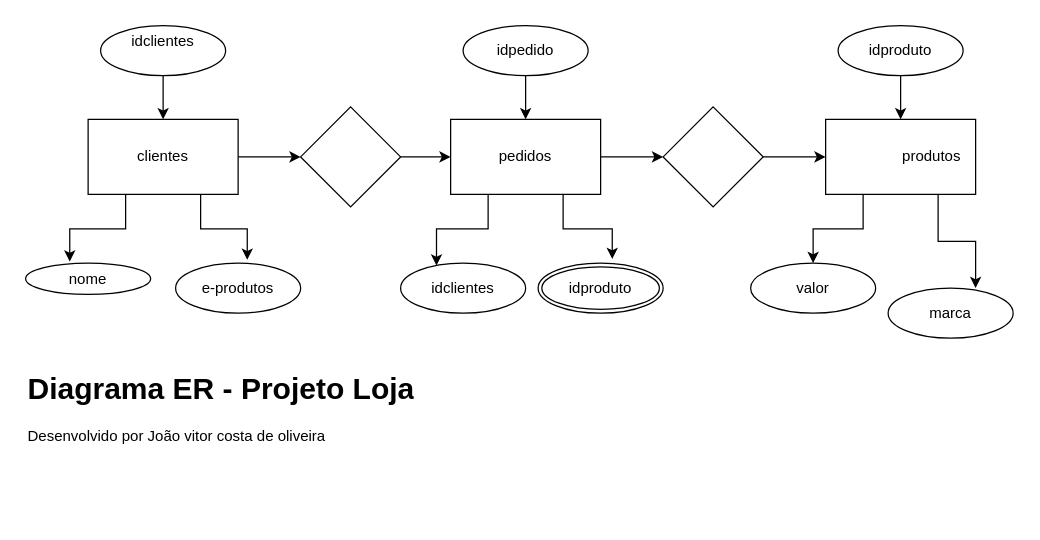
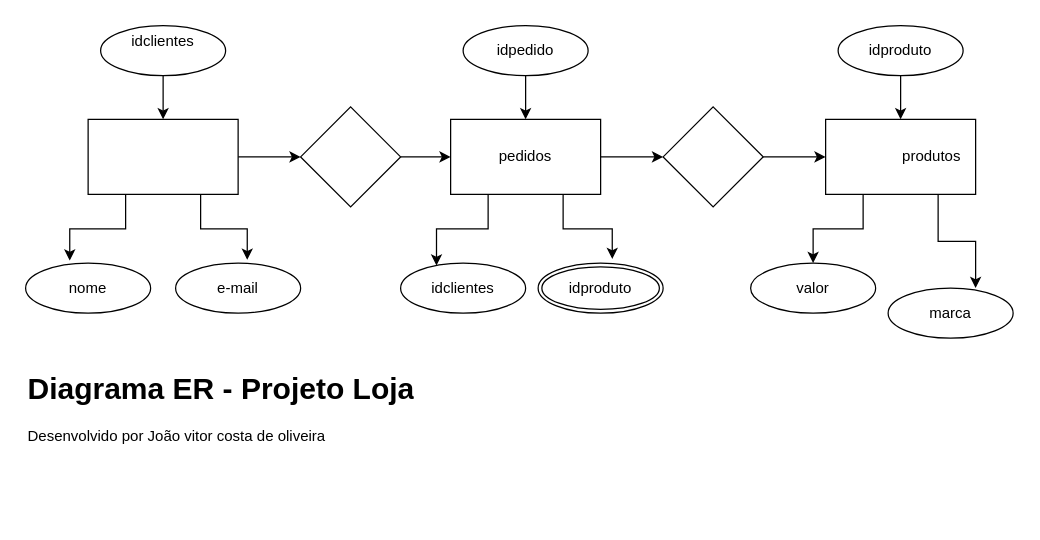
node "clientes": removed
node "nome": size 125x31 -> 125x50
node "e-produtos": label "e-produtos" -> "e-mail"
